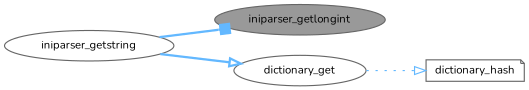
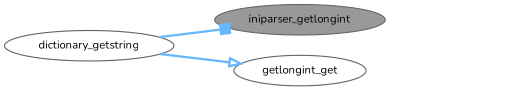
node "iniparser_getstring": label "iniparser_getstring" -> "dictionary_getstring"
node "dictionary_get": label "dictionary_get" -> "getlongint_get"
node "dictionary_hash": removed
